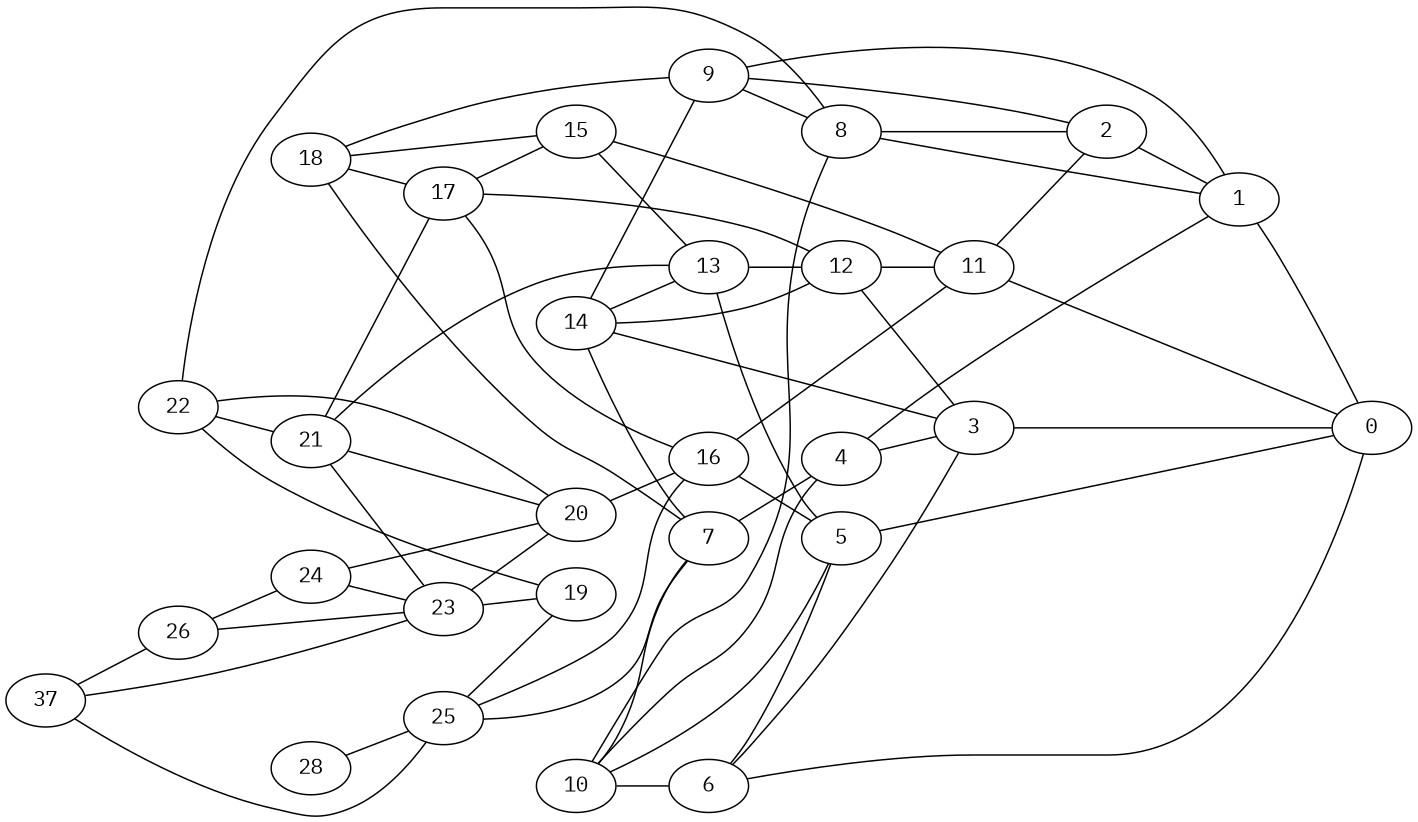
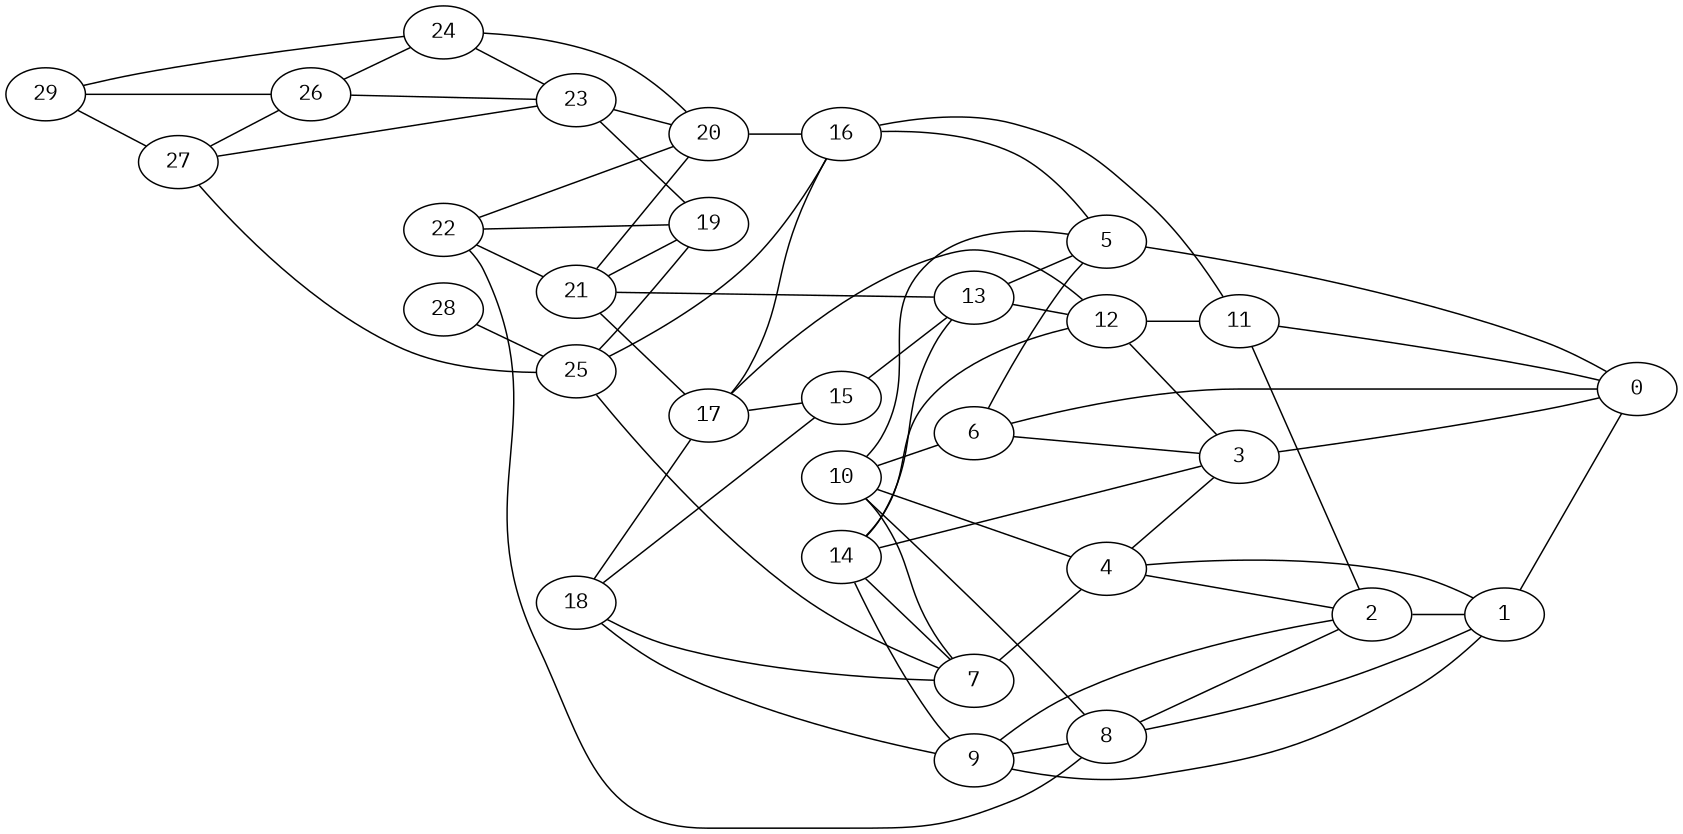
node "29": added
edge "15" -- "11": removed
edge "21" -- "23": now "21" -- "19"
edge "4" -- "2": added
node "37": label "37" -> "27"
